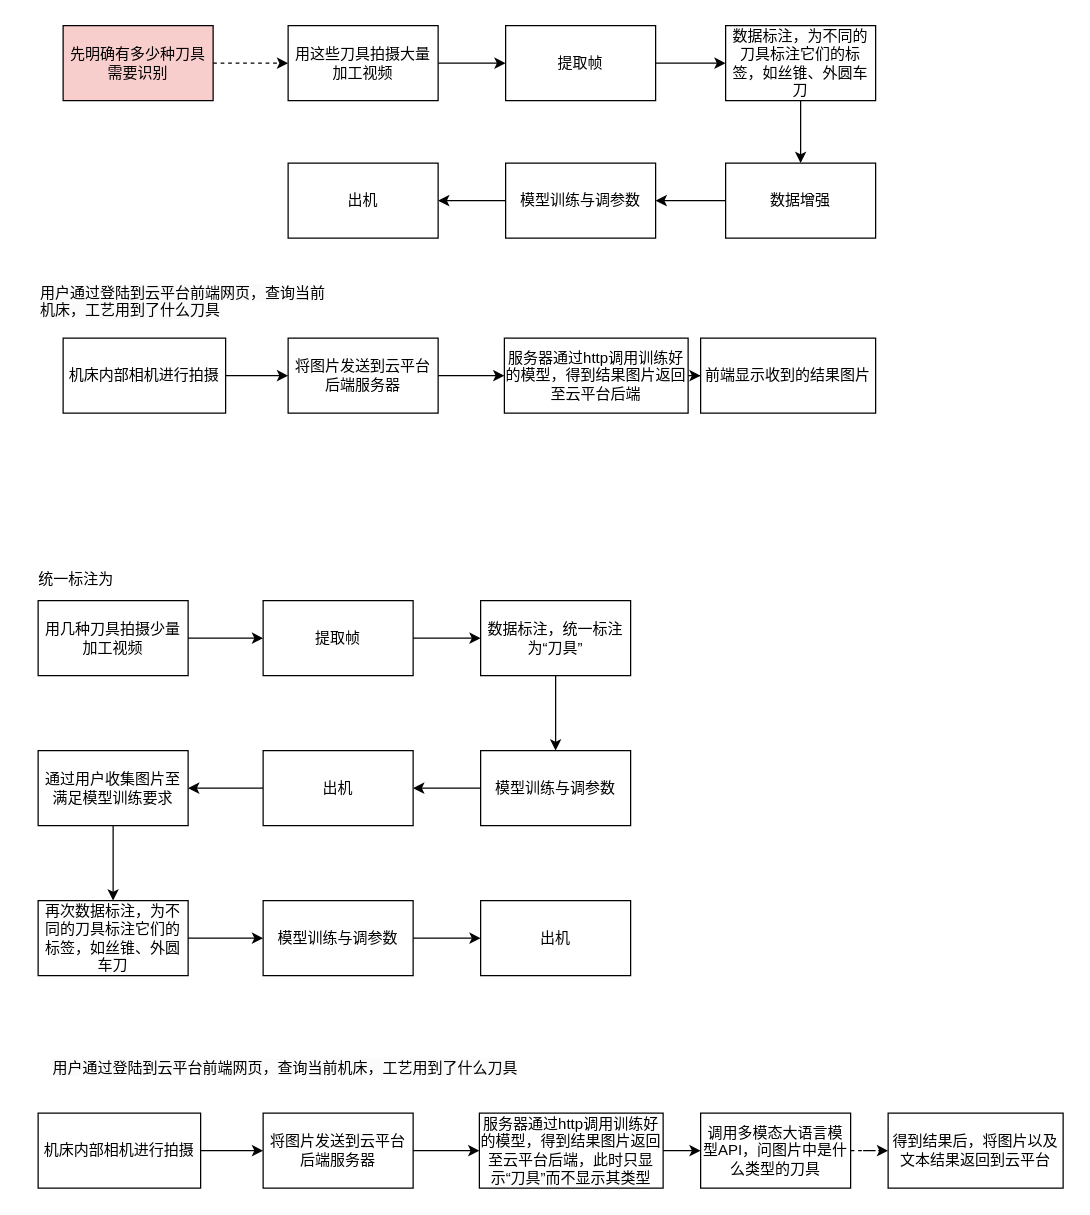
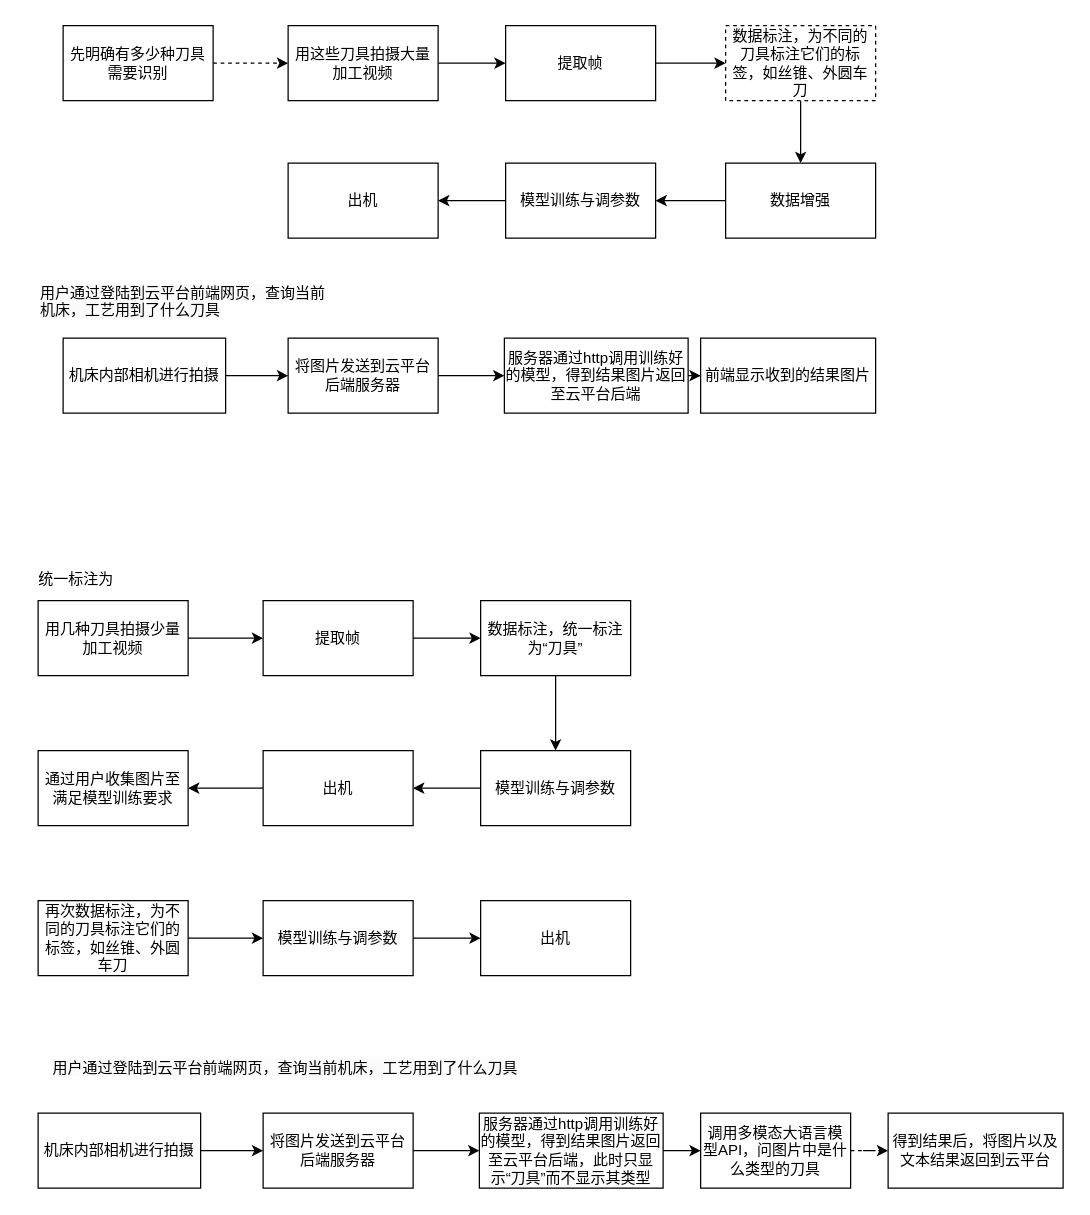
node "先明确有多少种刀具需要识别": fillcolor #f8cecc -> #ffffff
node "数据标注，为不同的刀具标注它们的标签，如丝锥、外圆车刀": style solid -> dashed
edge "通过用户收集图片至满足模型训练要求" -> "再次数据标注，为不同的刀具标注它们的标签，如丝锥、外圆车刀": removed
